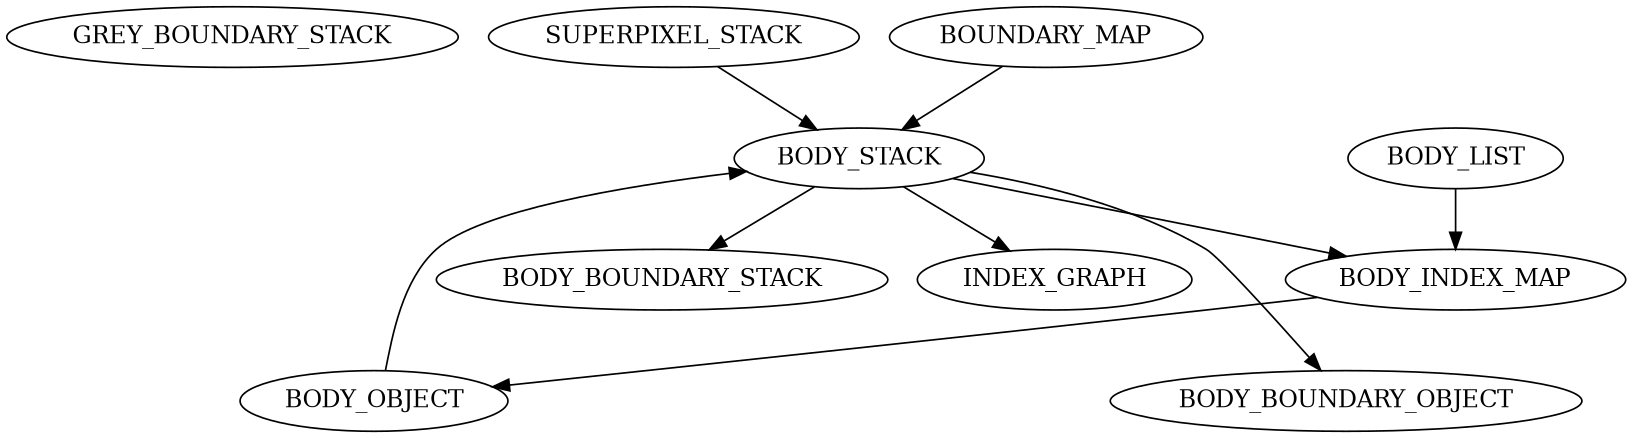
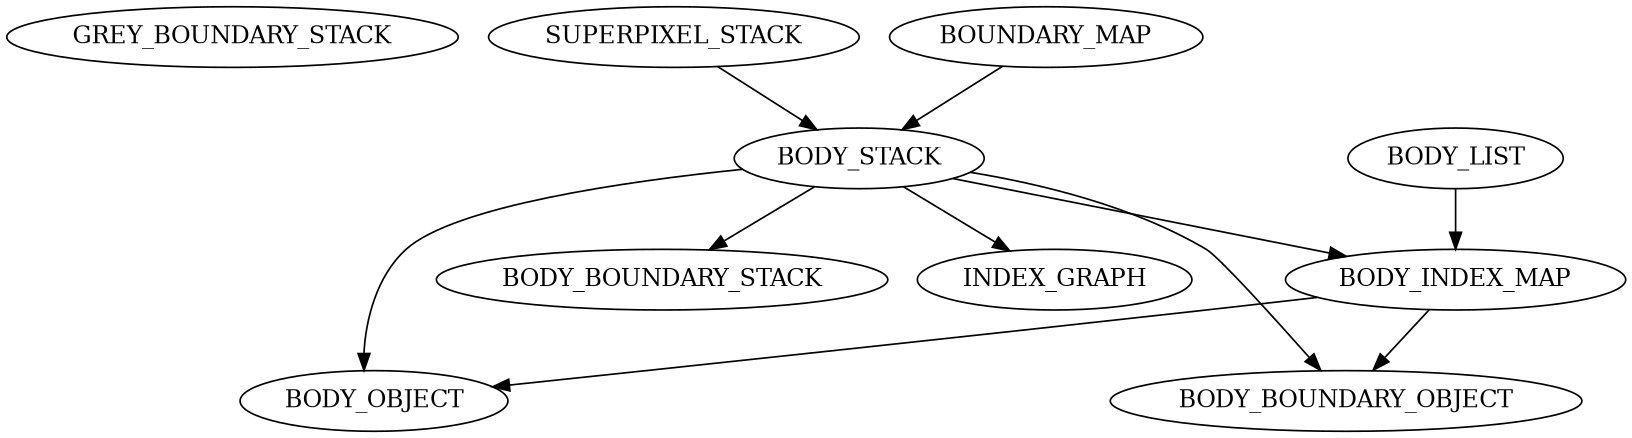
edge "BODY_OBJECT" -> "BODY_STACK": reversed
edge "BODY_INDEX_MAP" -> "BODY_BOUNDARY_OBJECT": added
